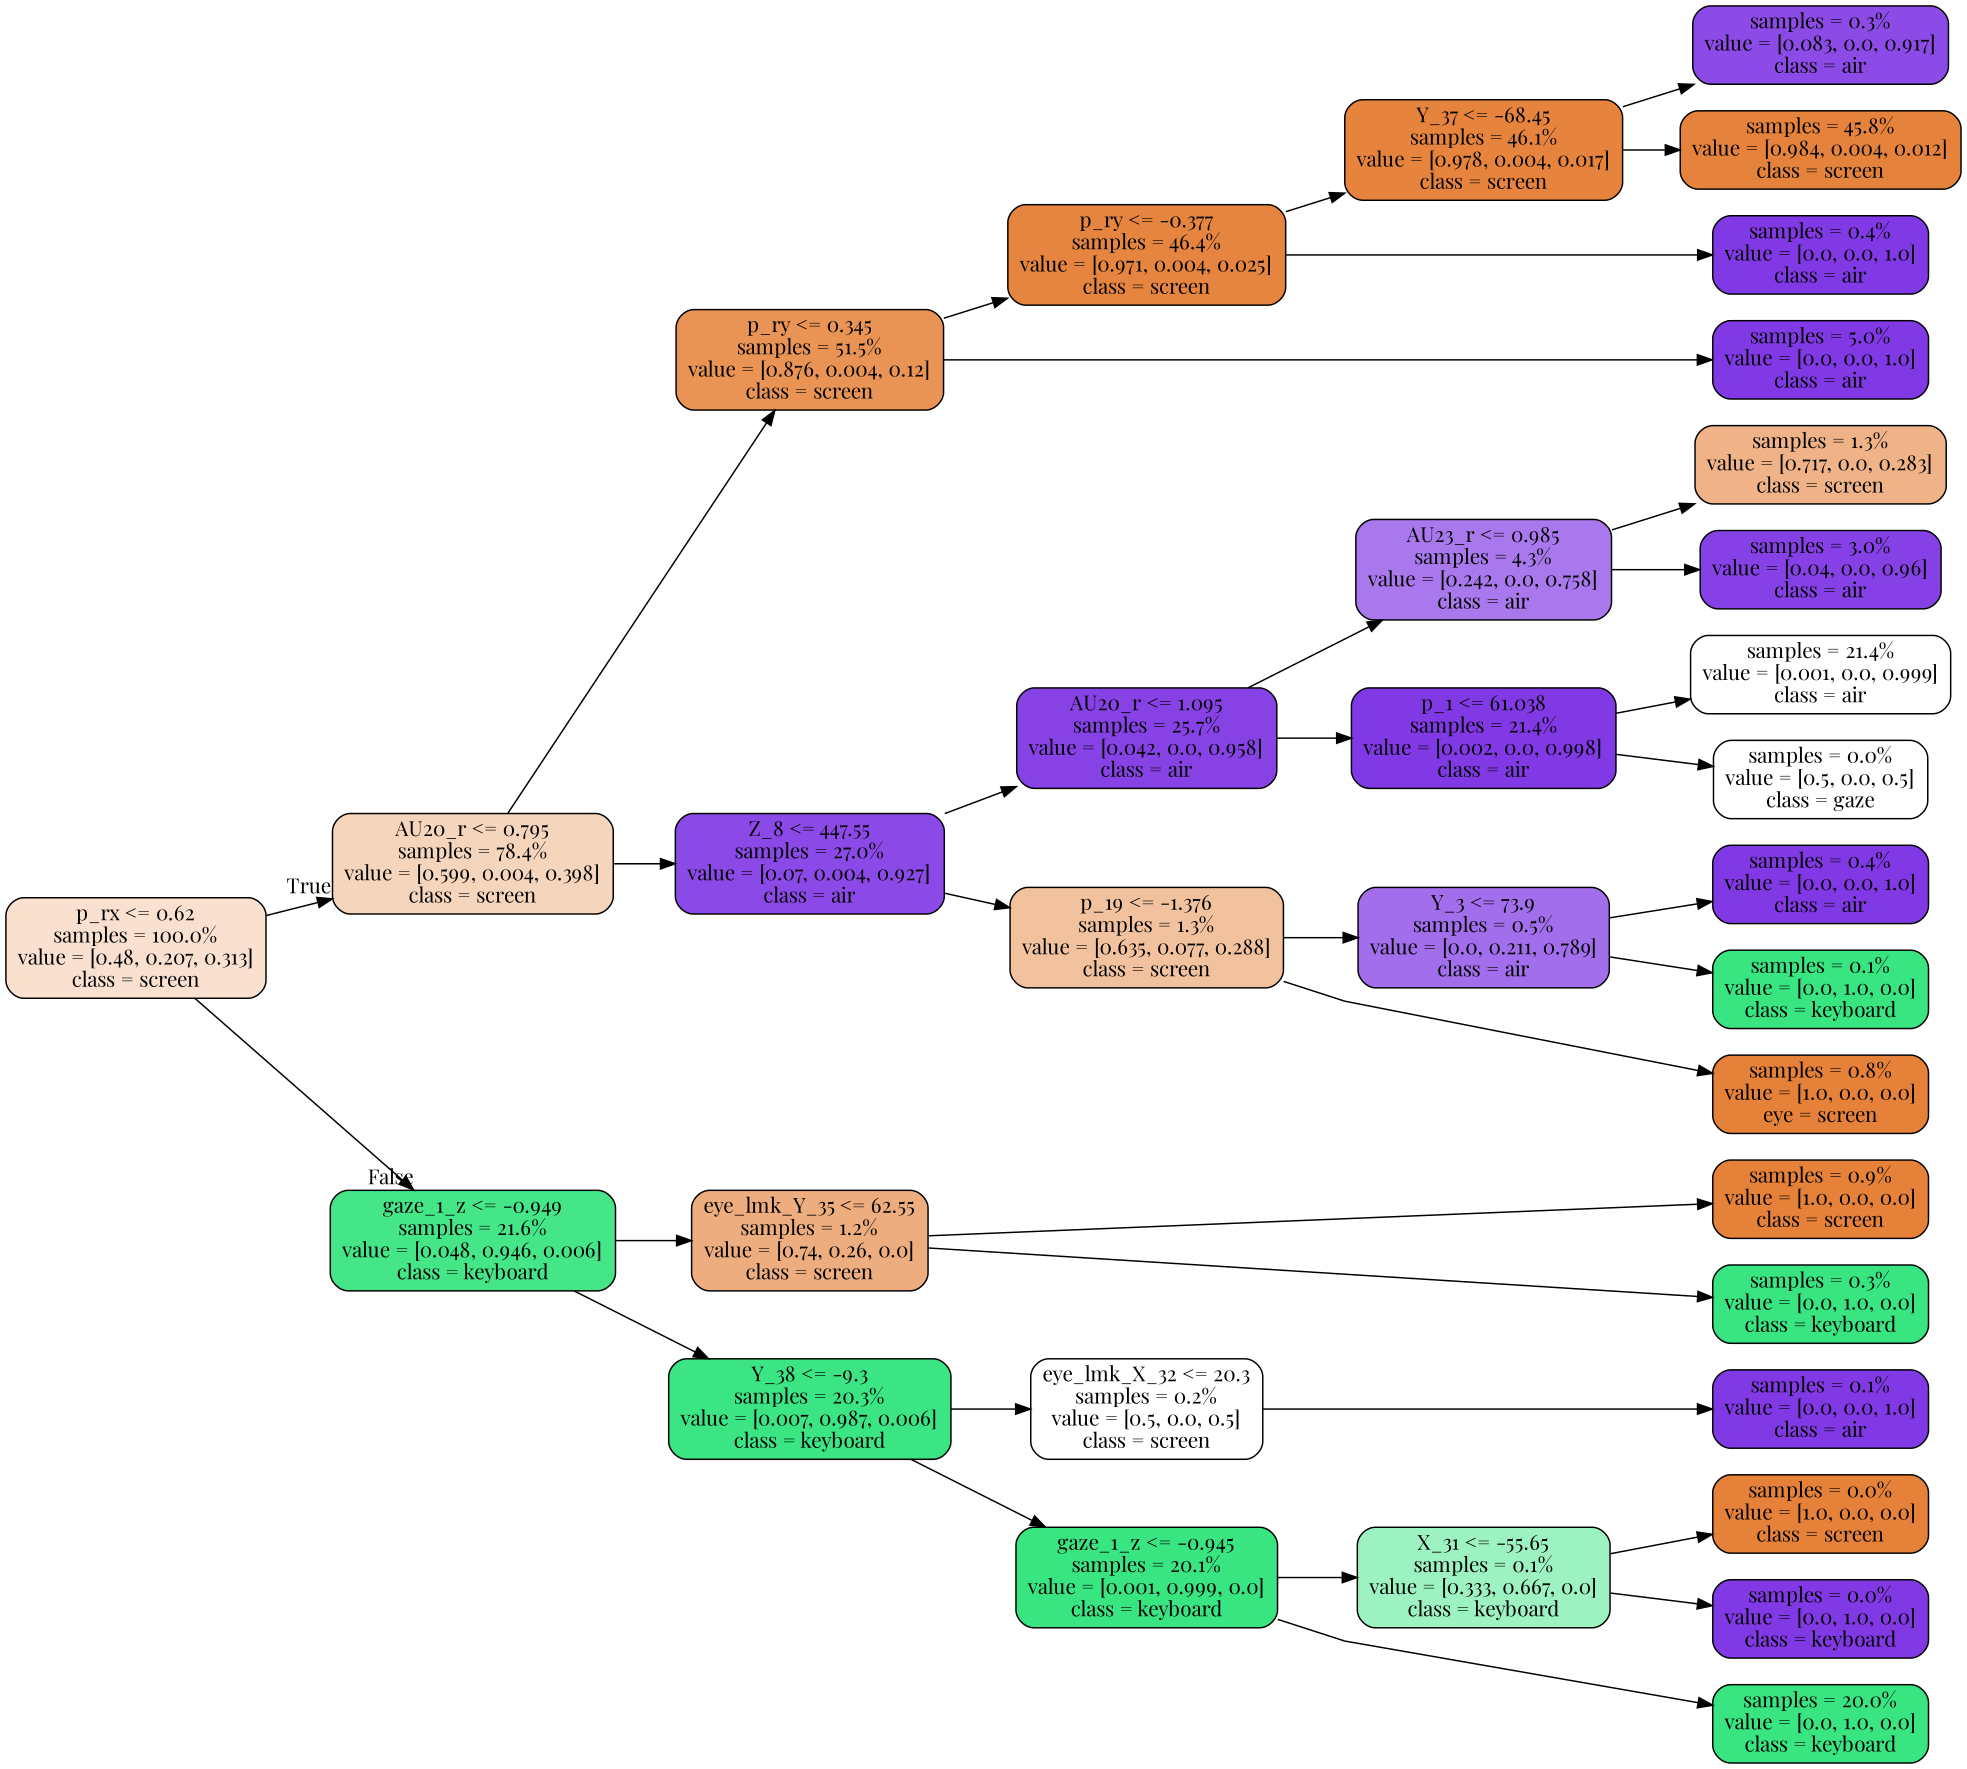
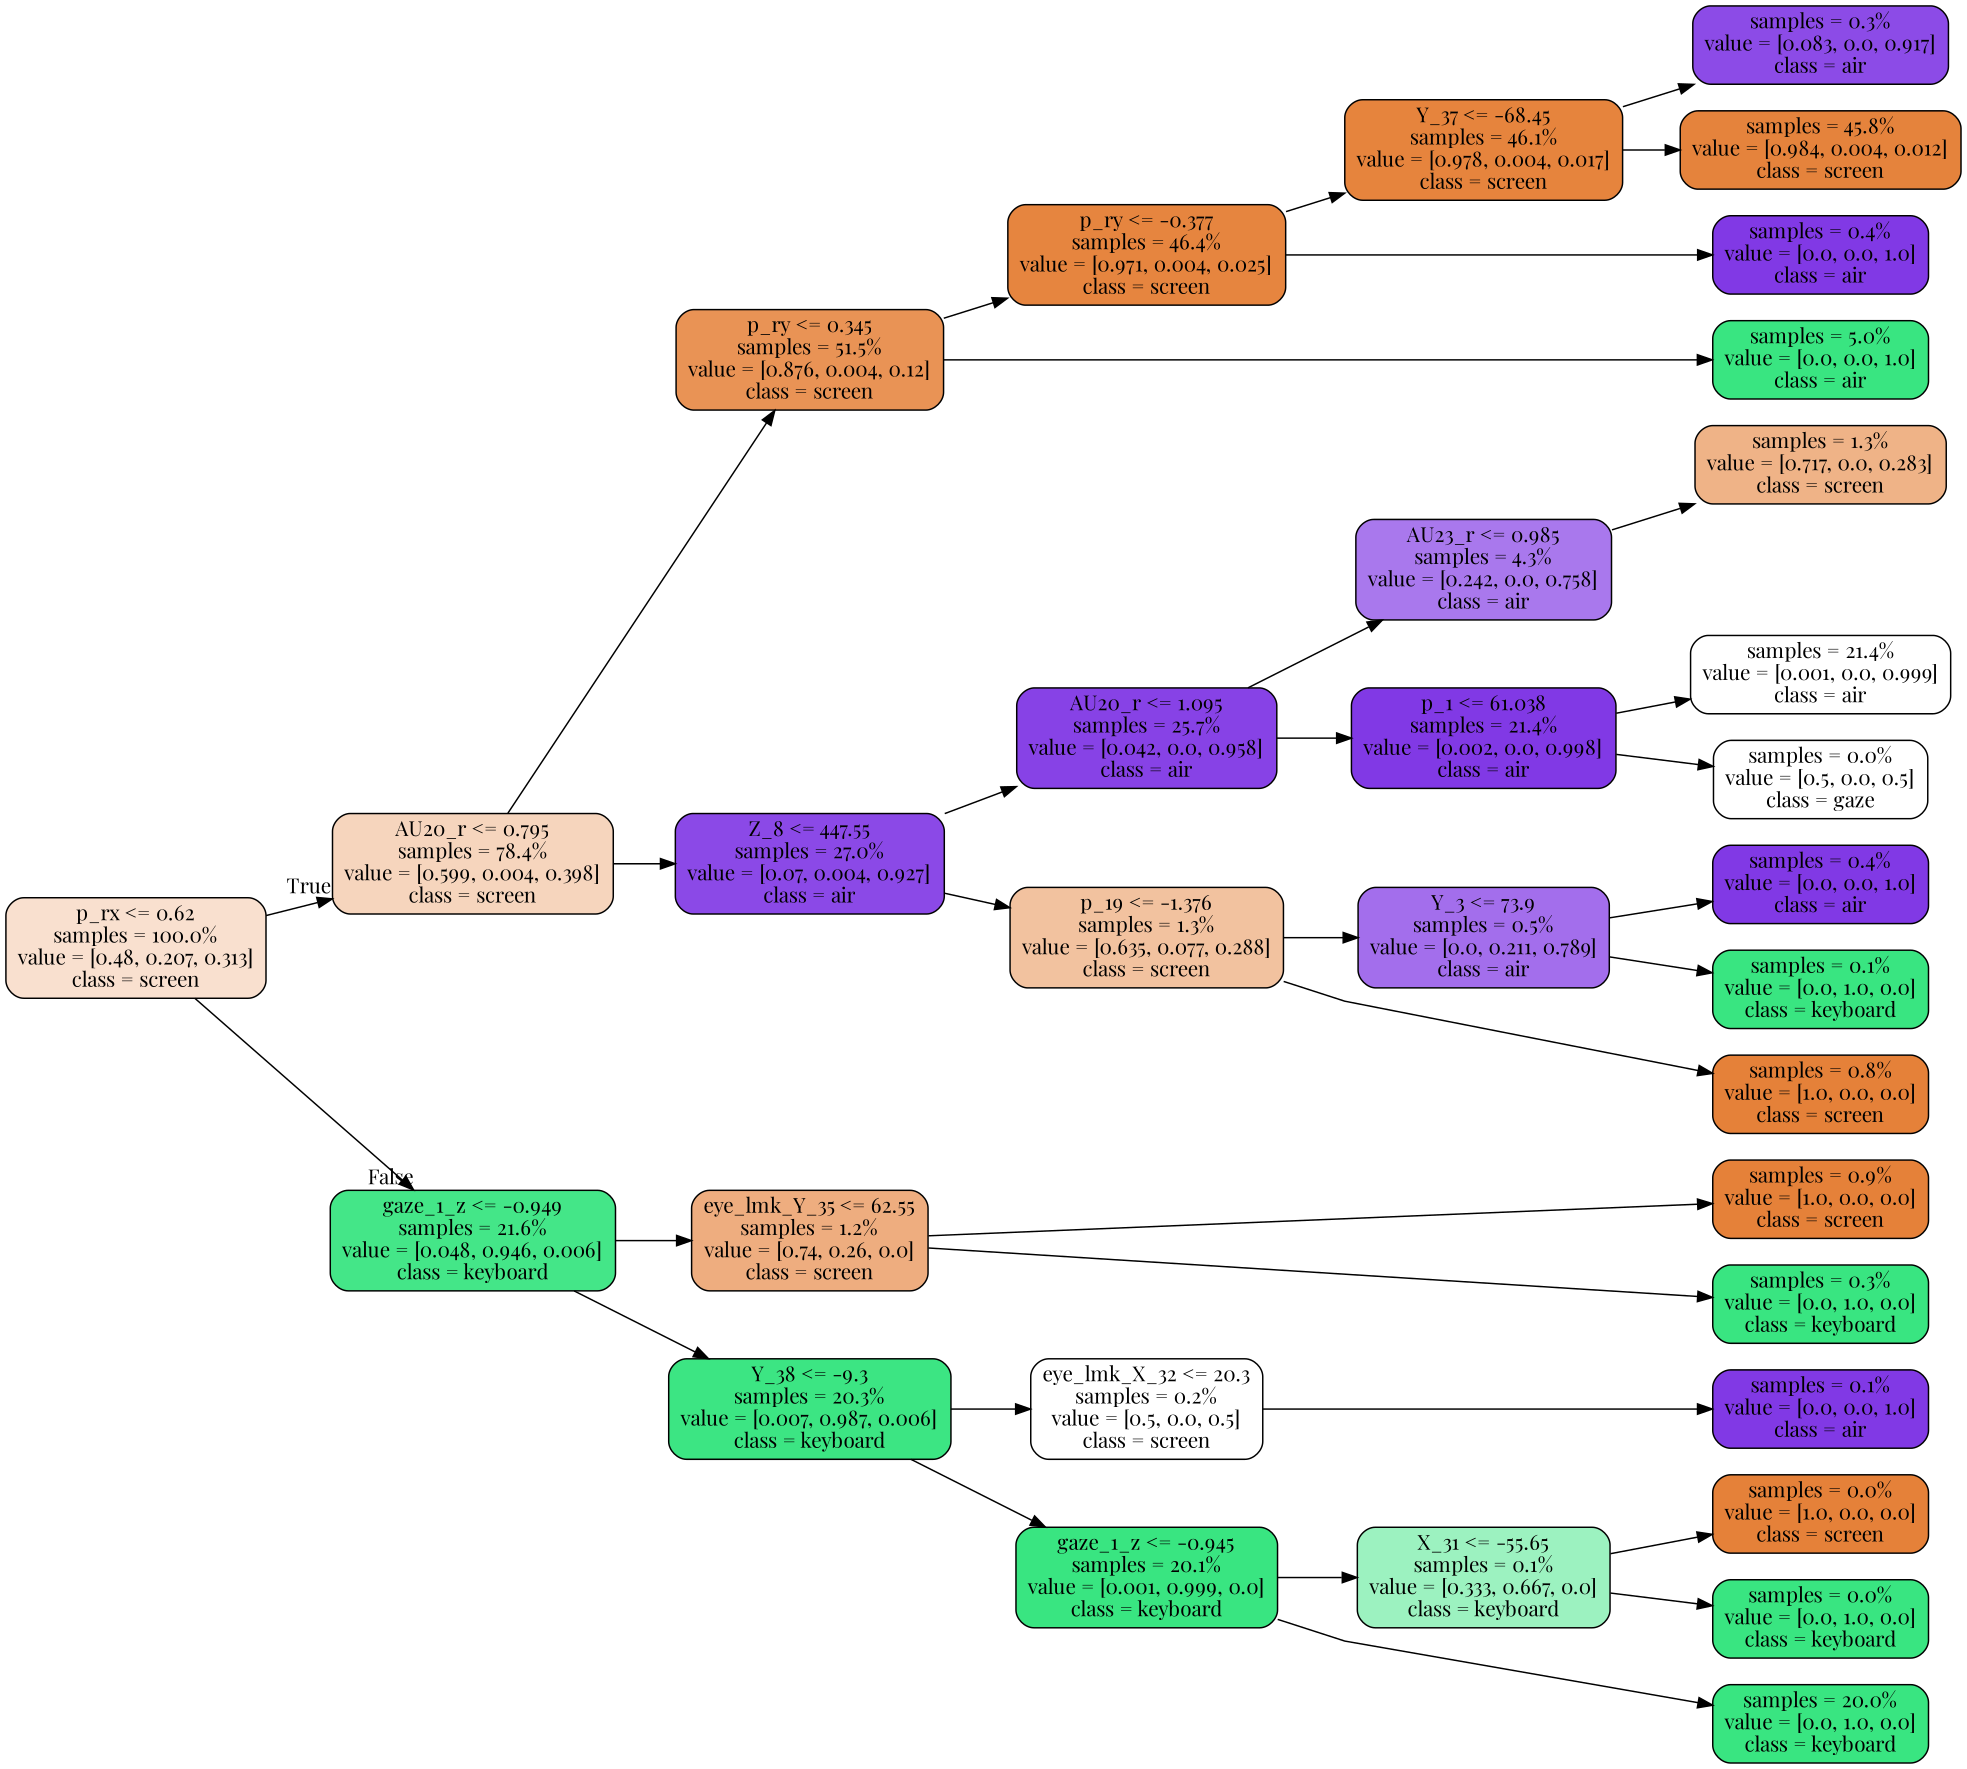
node "samples = 5.0% value = [0.0, 0.0, 1.0] class = air": fillcolor #8139e5 -> #39e581
node "samples = 3.0% value = [0.04, 0.0, 0.96] class = air": removed
node "samples = 0.8% value = [1.0, 0.0, 0.0] eye = screen": label "samples = 0.8% value = [1.0, 0.0, 0.0] eye = screen" -> "samples = 0.8% value = [1.0, 0.0, 0.0] class = screen"
node "samples = 0.0% value = [0.0, 1.0, 0.0] class = keyboard": fillcolor #8139e5 -> #39e581
